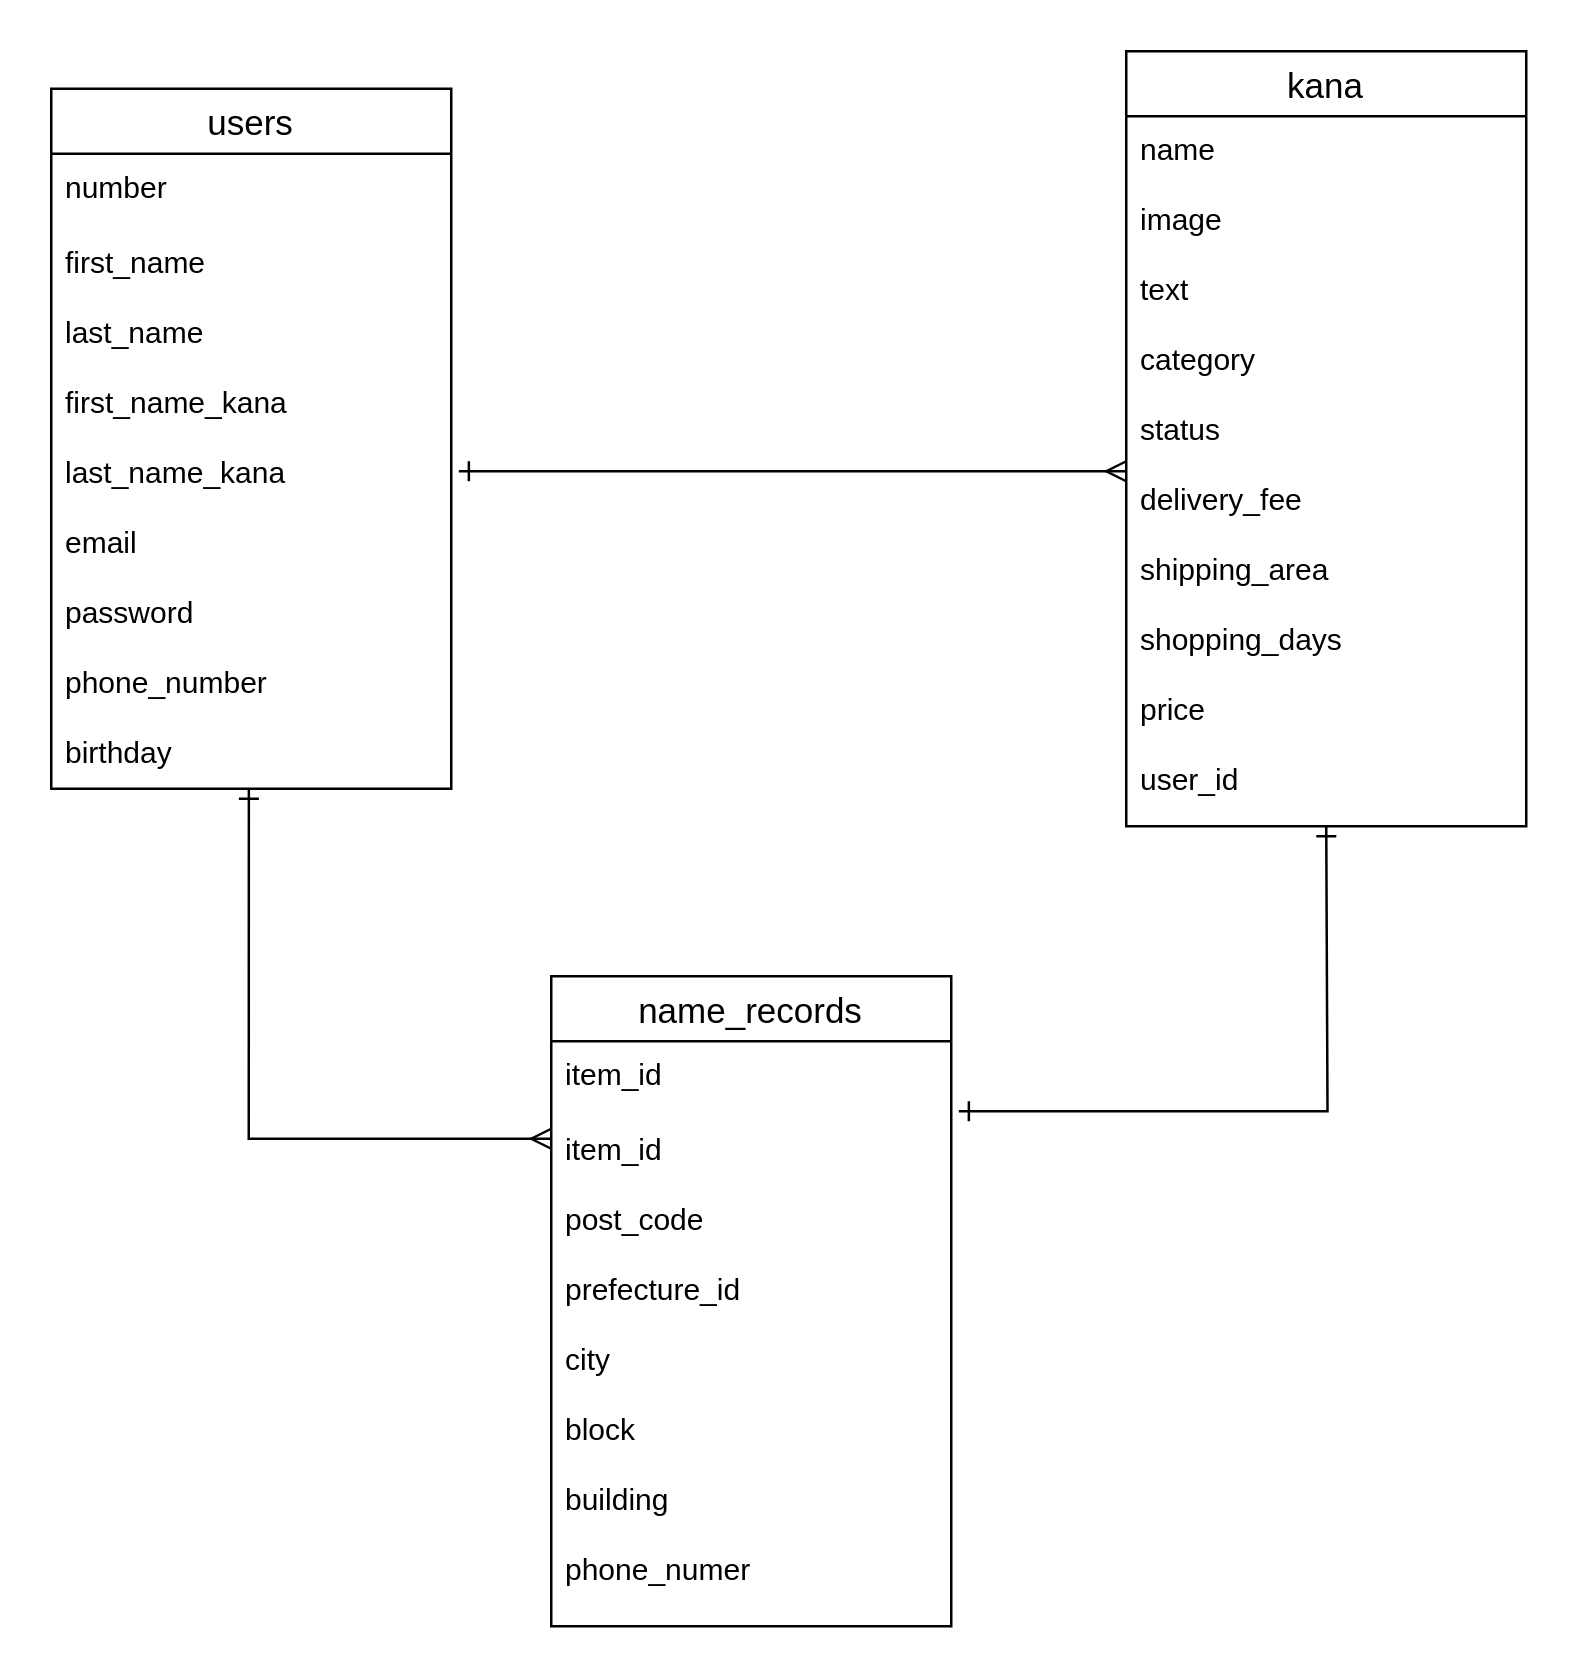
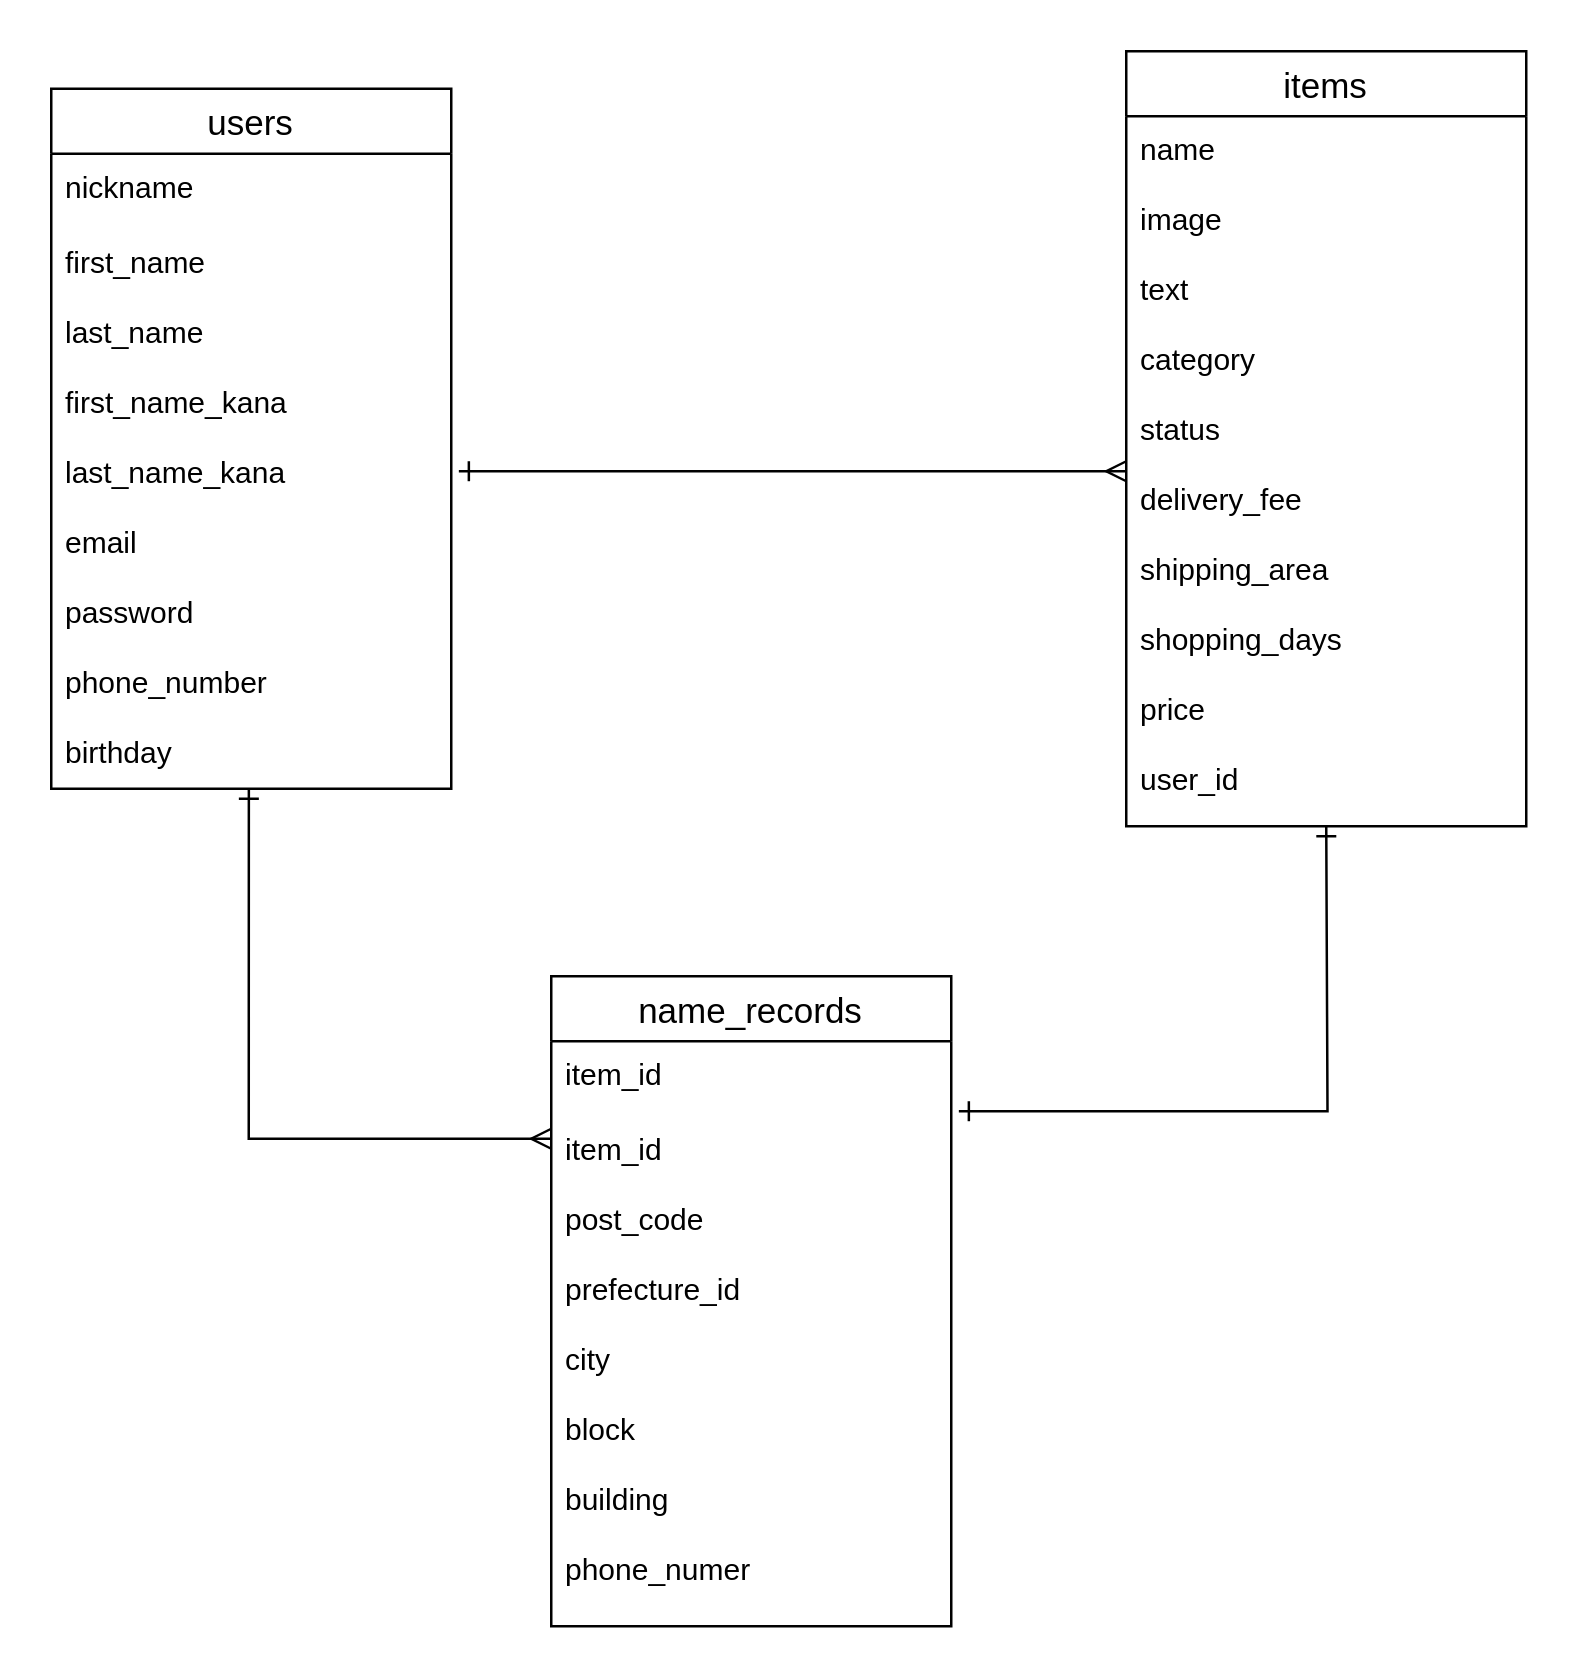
node "kana": label "kana" -> "items"
node "number": label "number" -> "nickname"
